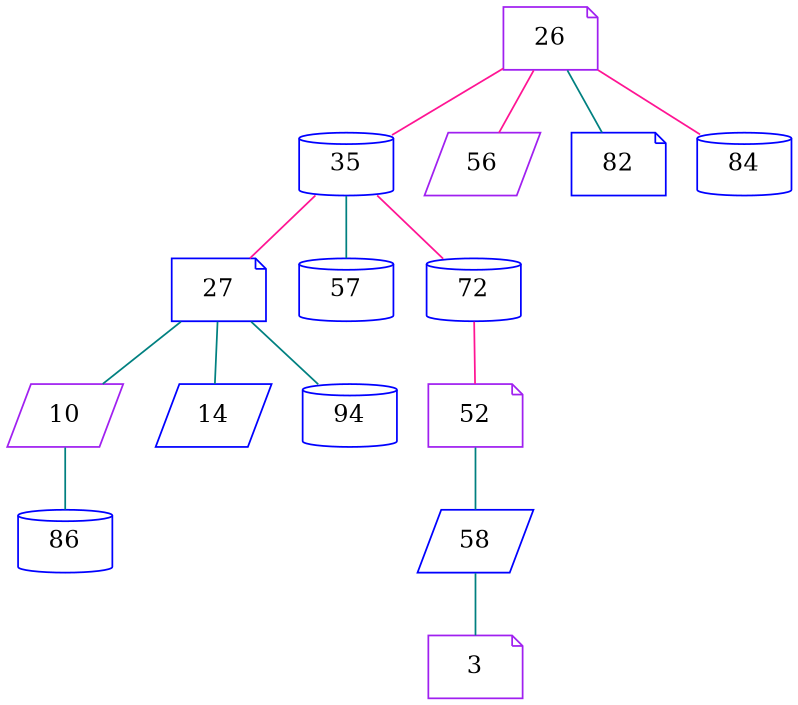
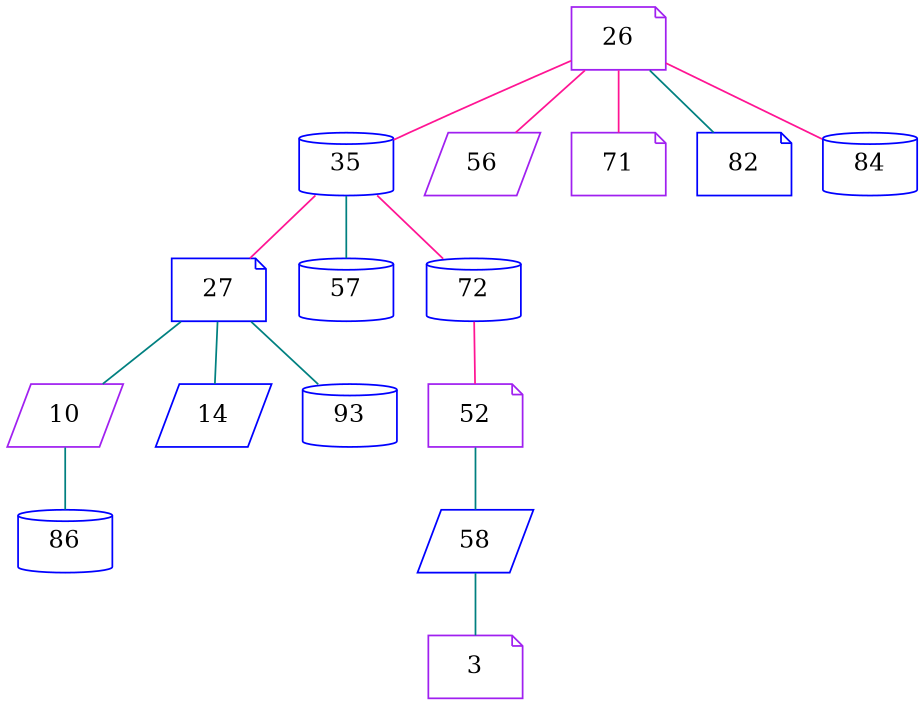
node "71": added
node "94": label "94" -> "93"
